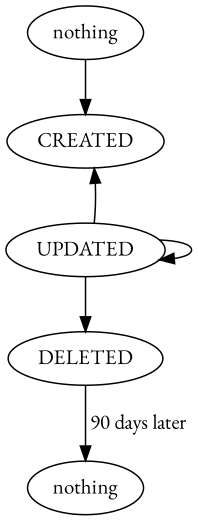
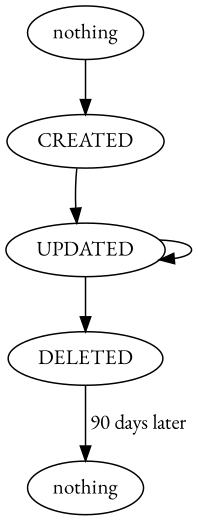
edge "UPDATED" -> "CREATED": reversed
